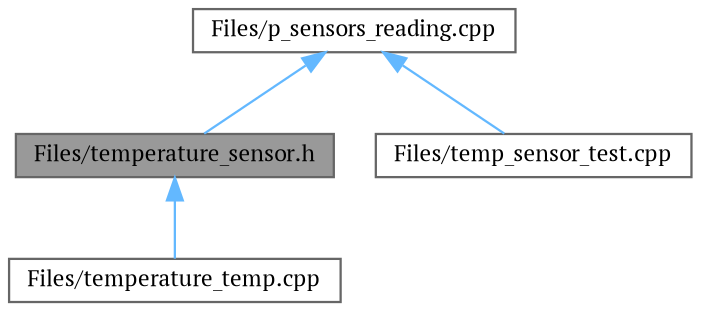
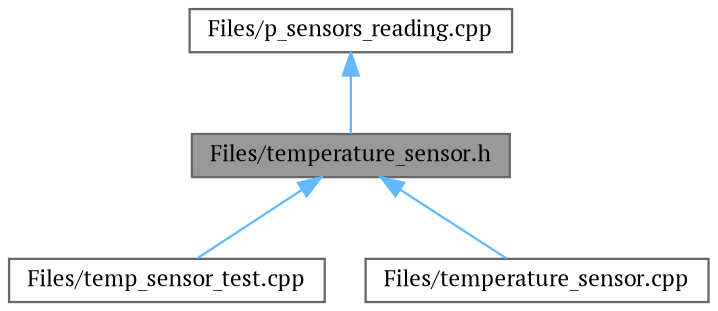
edge "Files/temp_sensor_test.cpp" -> "Files/p_sensors_reading.cpp": now "Files/temp_sensor_test.cpp" -> "Files/temperature_sensor.h"
node "Files/temperature_temp.cpp": label "Files/temperature_temp.cpp" -> "Files/temperature_sensor.cpp"
